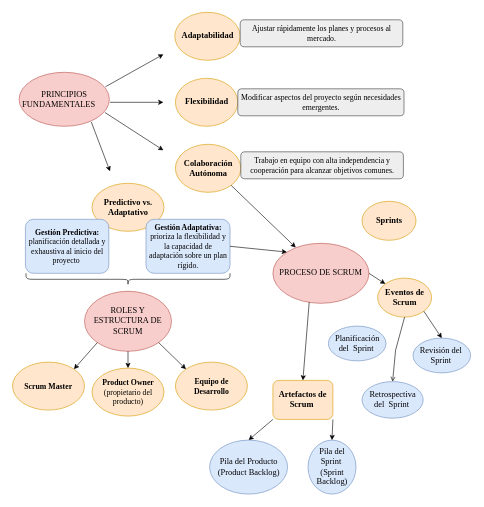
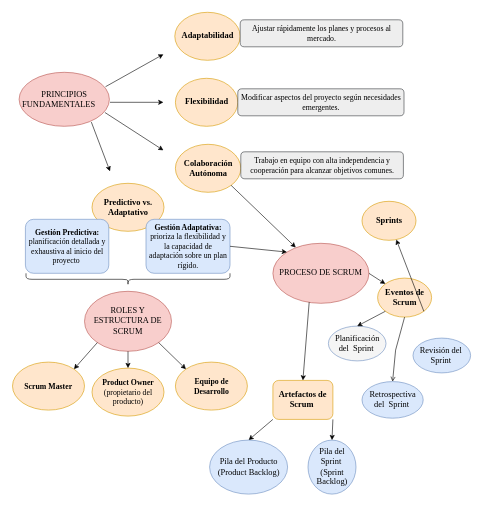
edge "Eventos de Scrum" -> "Planificación del Sprint": added
edge "Eventos de Scrum" -> "Revisión del Sprint": now "Eventos de Scrum" -> "Sprints"
node "Planificación del Sprint": fillcolor #dae8fc -> #f5f5f5
